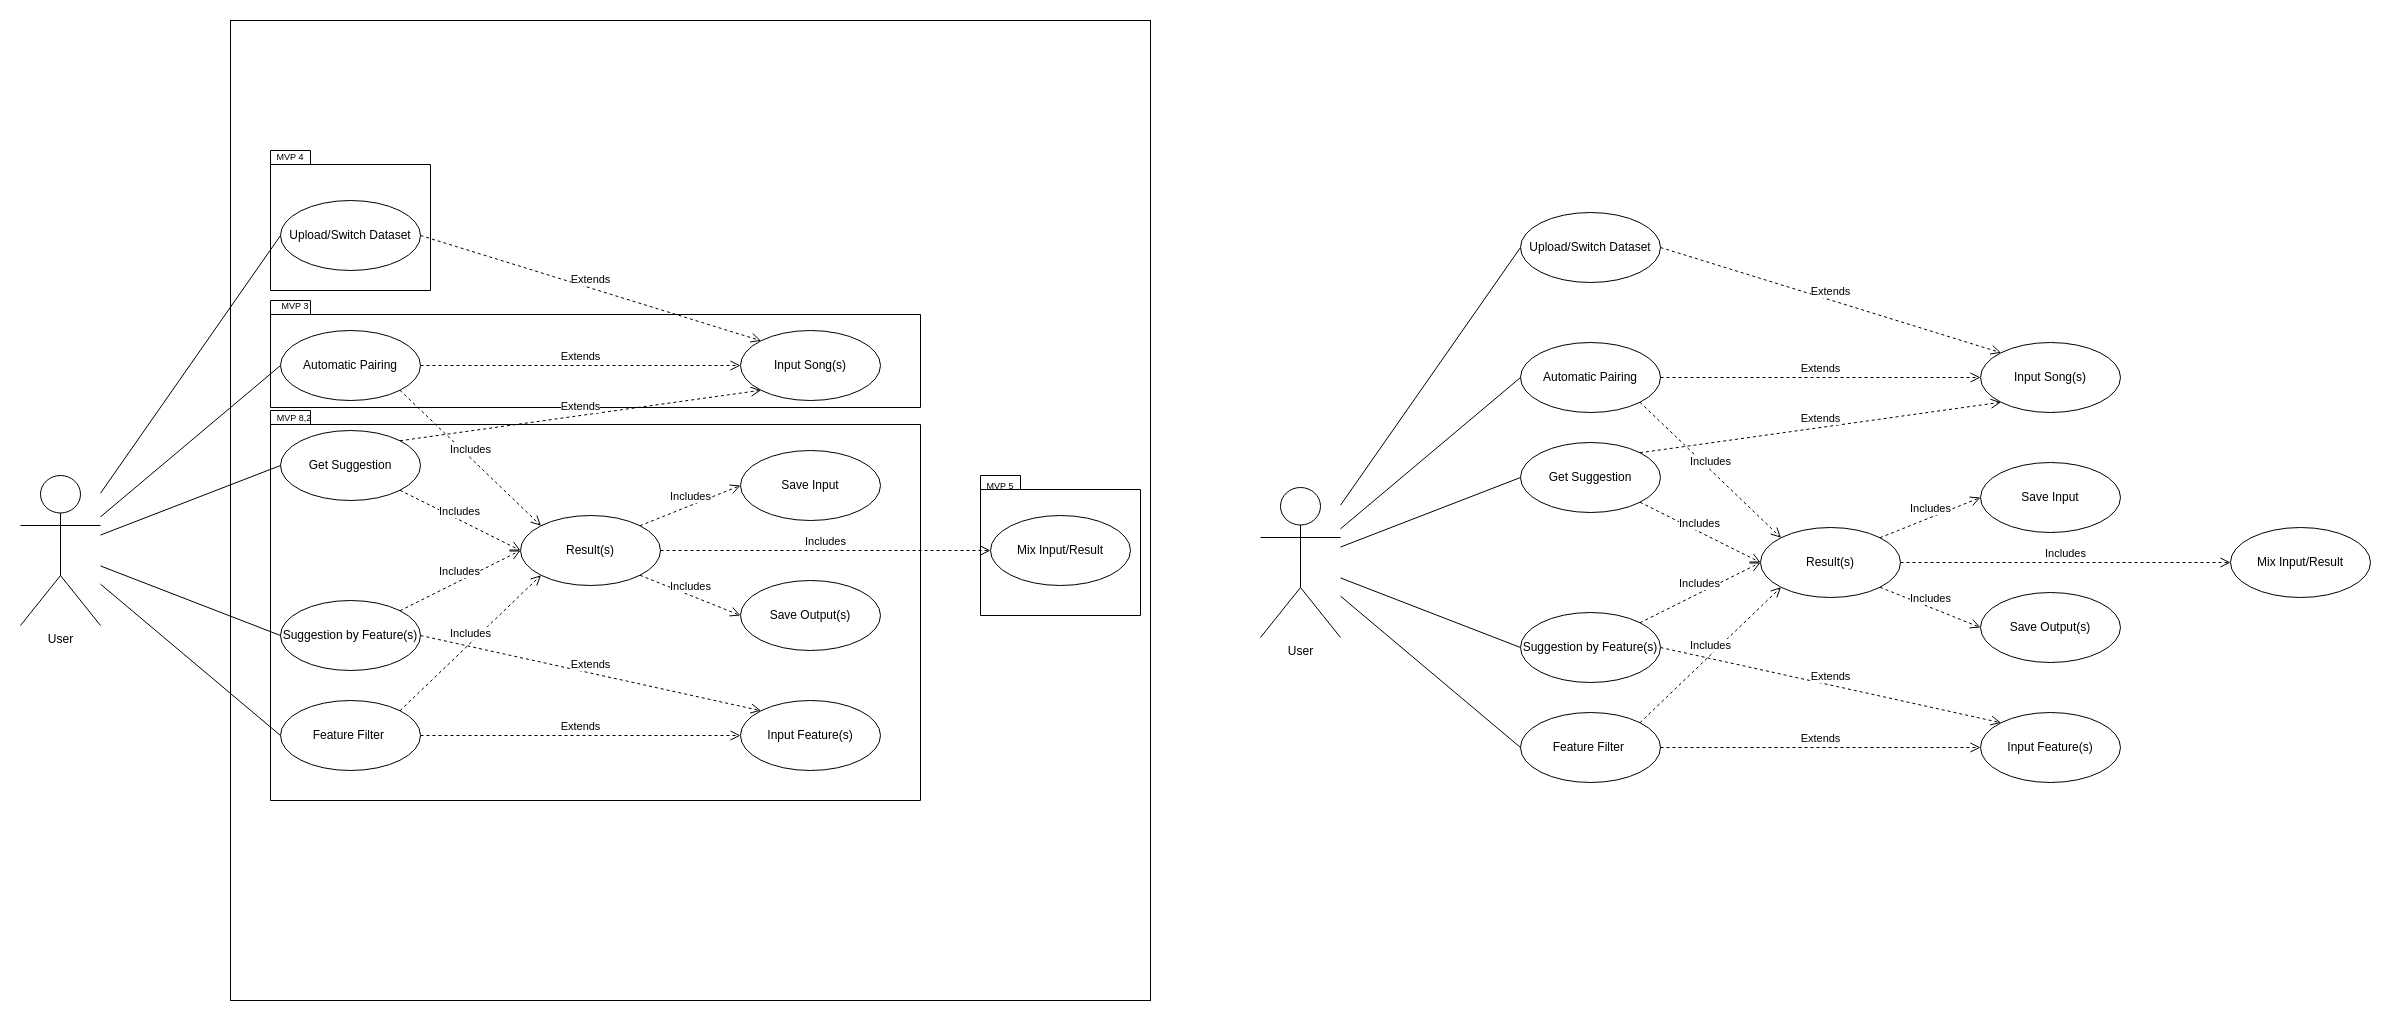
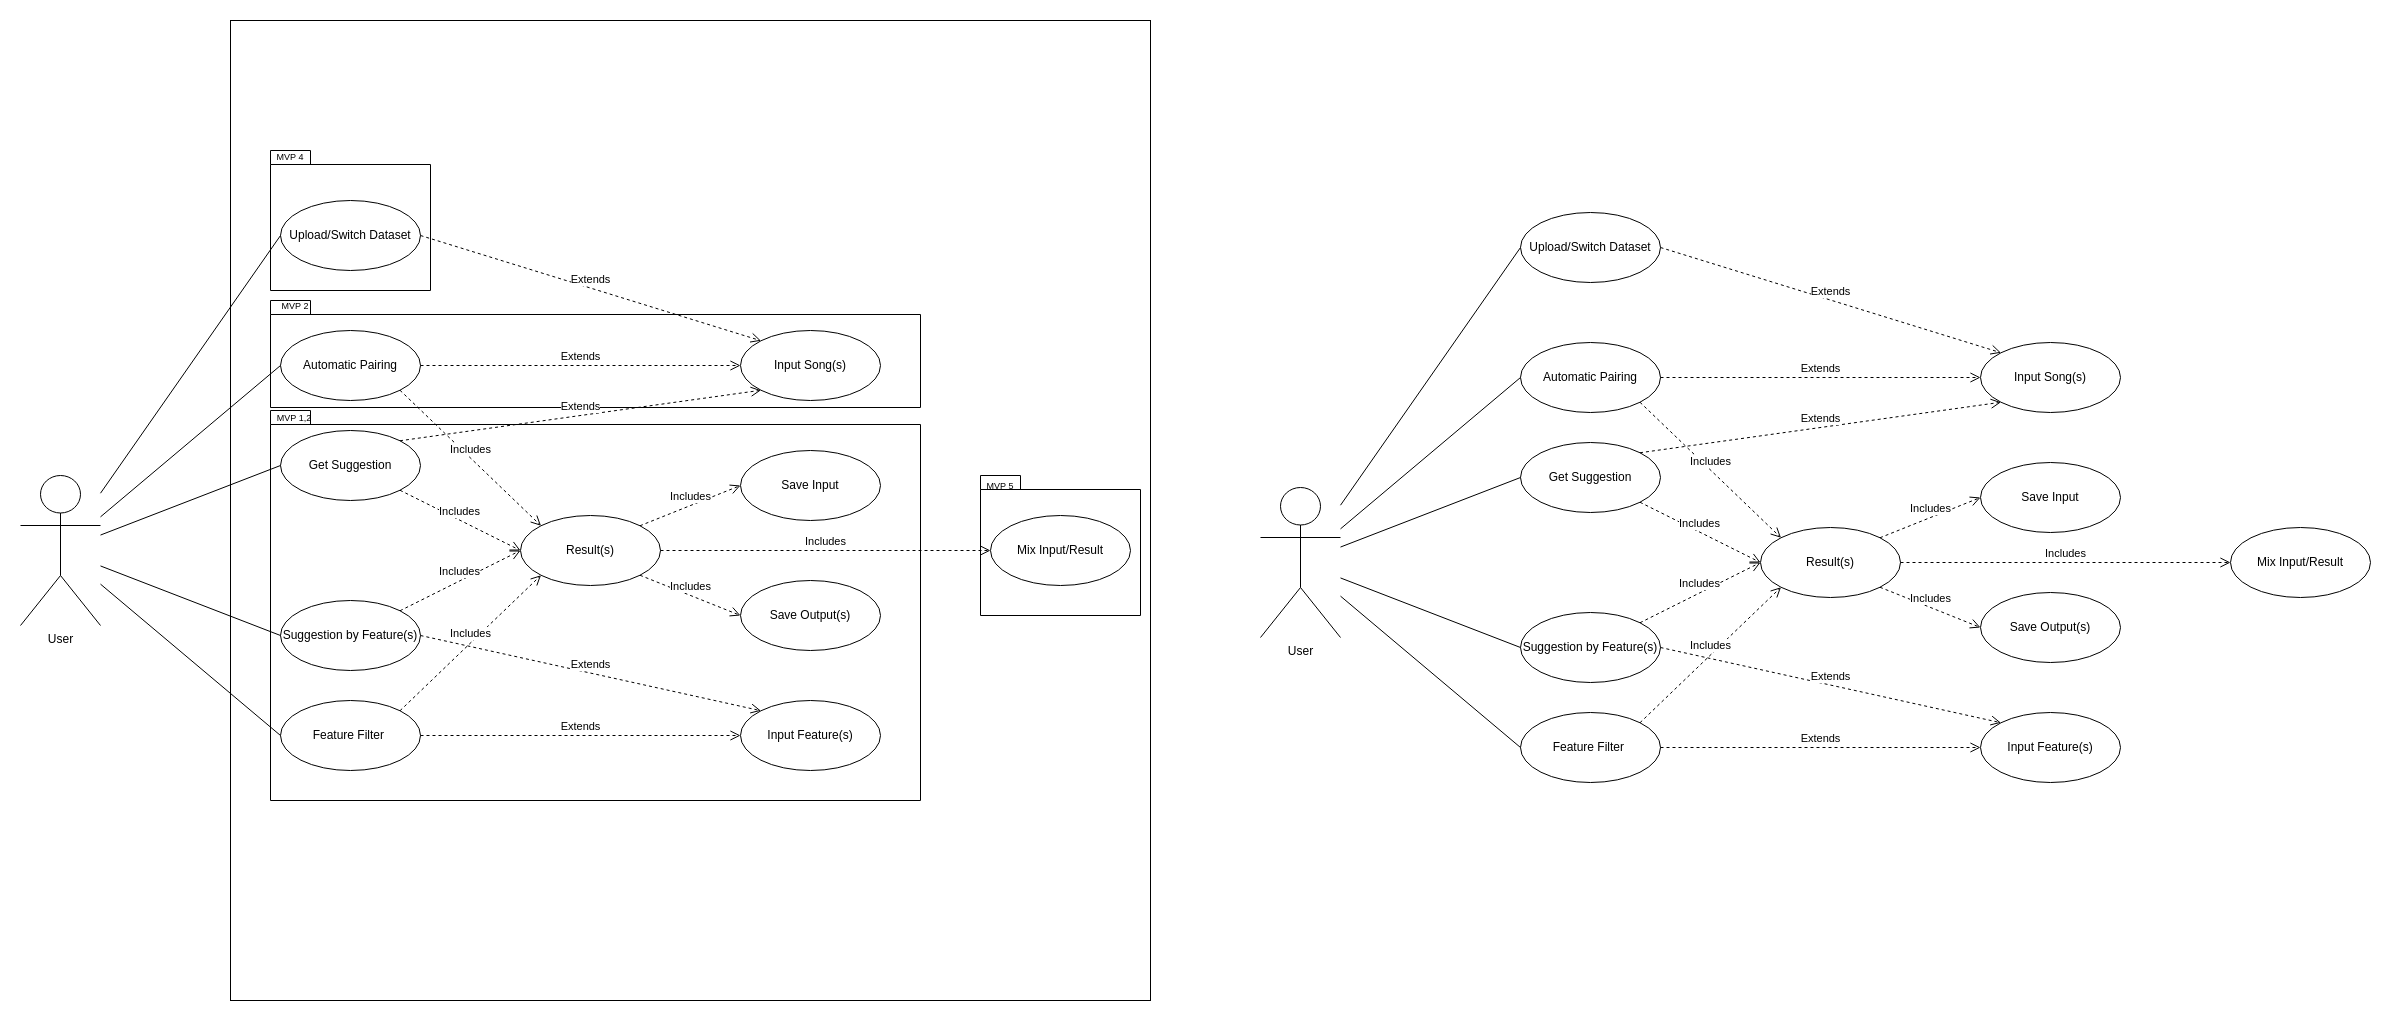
node "MVP 3": label "MVP 3" -> "MVP 2"
node "MVP 8,2": label "MVP 8,2" -> "MVP 1,2"
